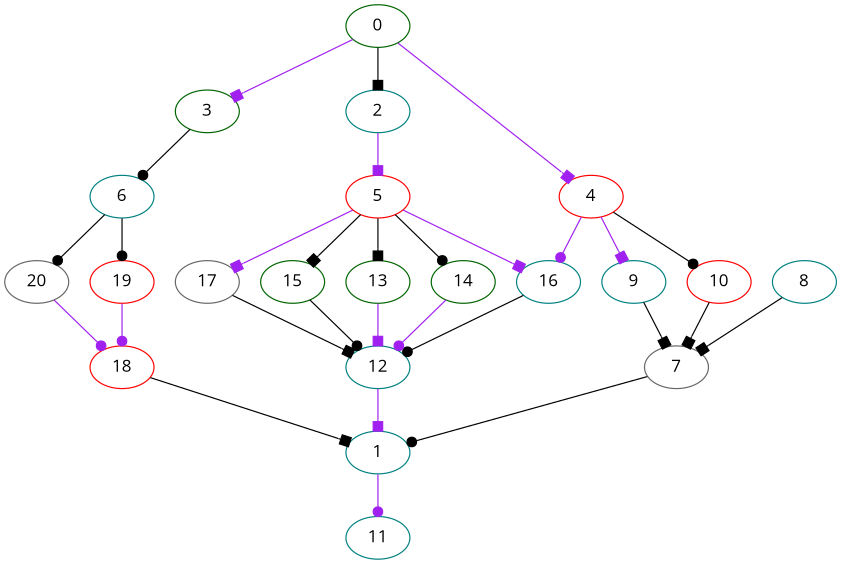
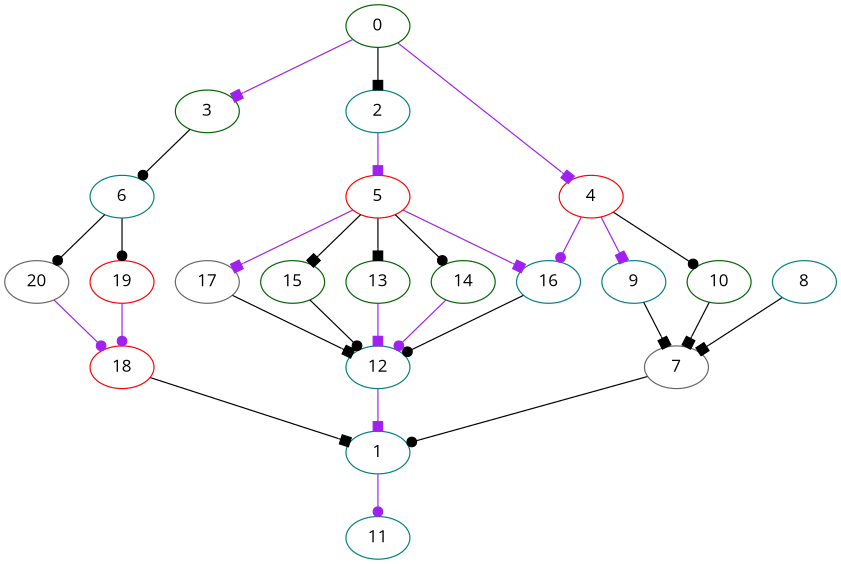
node "10": color red -> darkgreen
